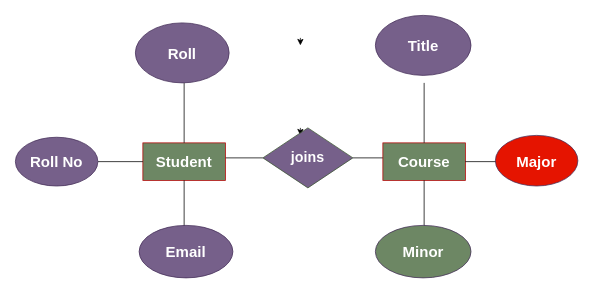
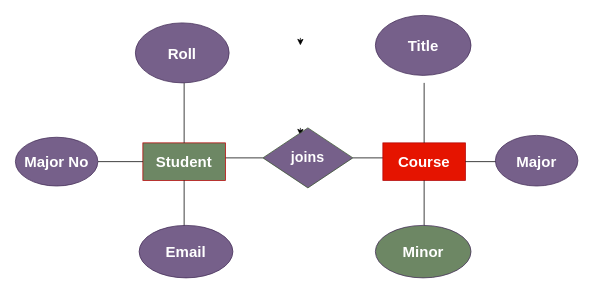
node "Major": fillcolor #e51400 -> #76608a
node "Roll No": label "Roll No" -> "Major No"
node "Course": fillcolor #6d8764 -> #e51400
